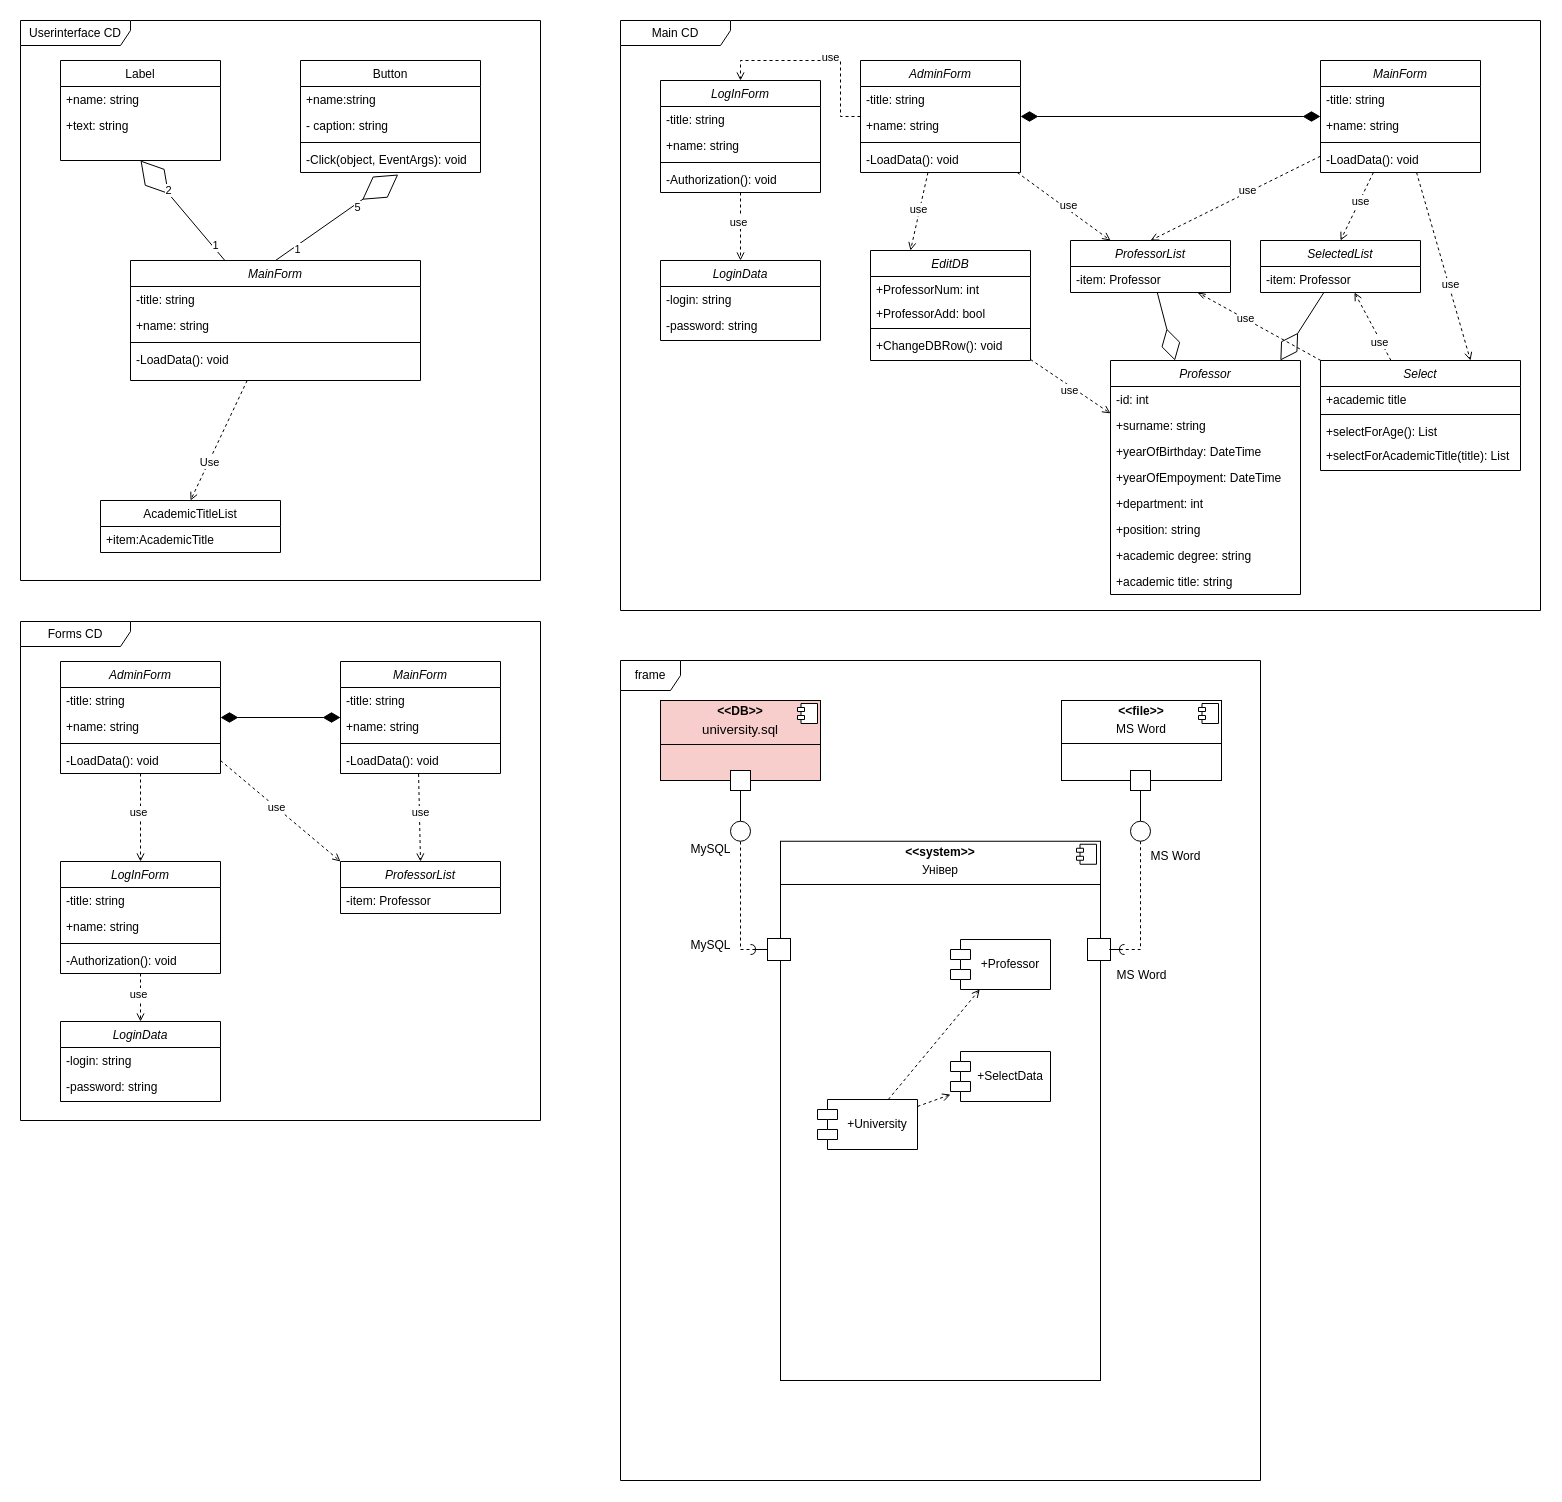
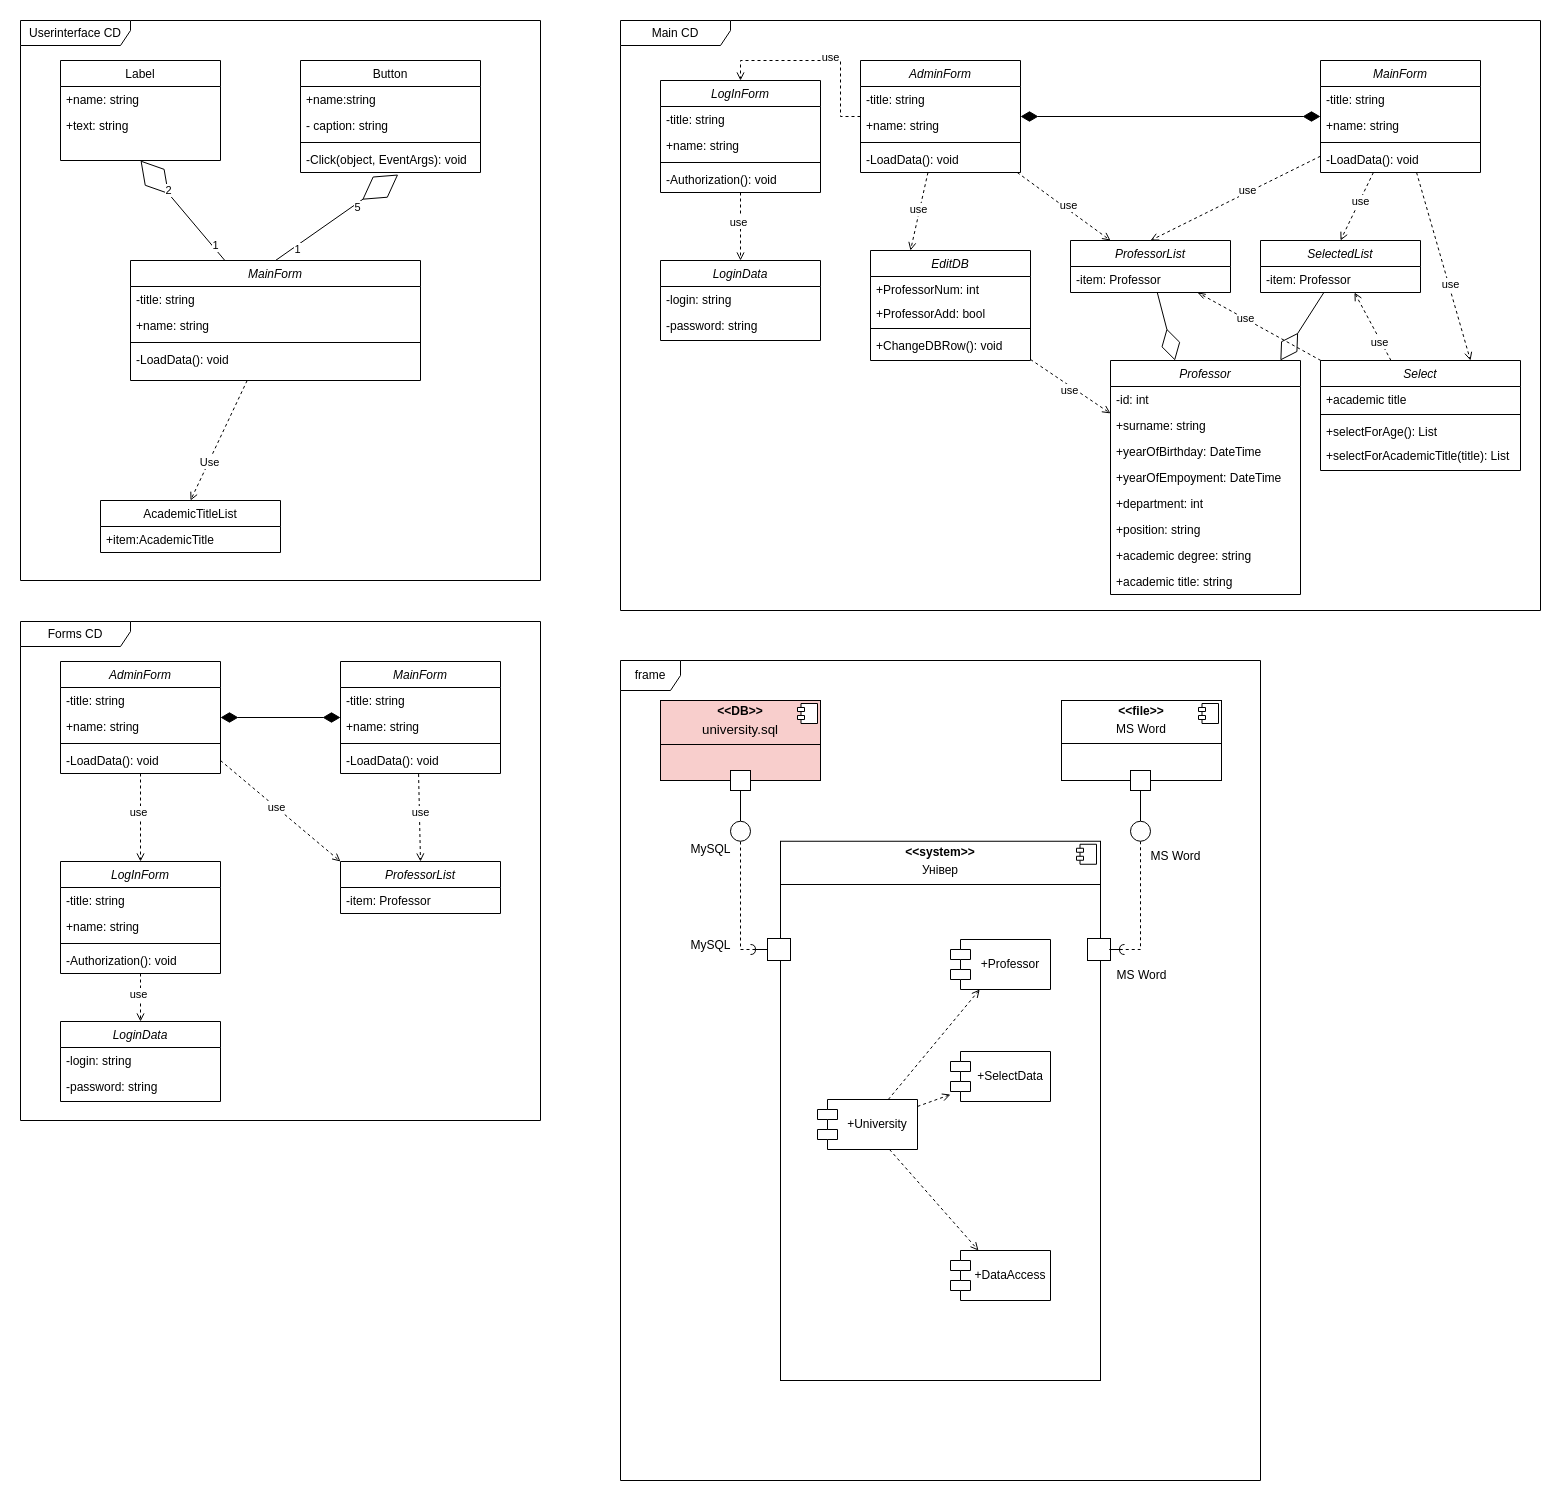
edge "+University" -> "+DataAccess": added
node "+DataAccess": added
